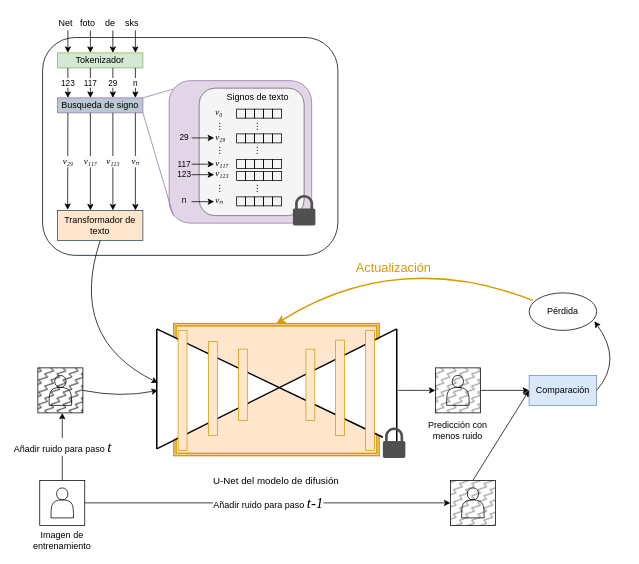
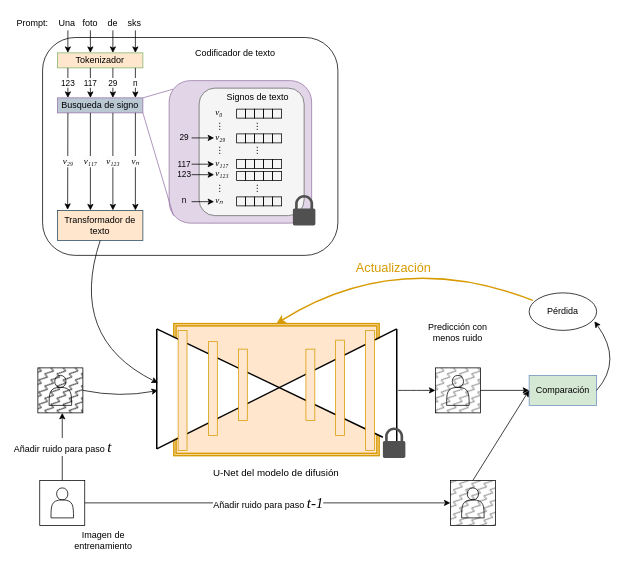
node "Prompt:": added
node "Net foto de sks": label "Net foto de sks" -> "Una foto de sks"
node "Codificador de texto": added
node "Tokenizador": fillcolor #d5e8d4 -> #ffe6cc
node "Comparación": fillcolor #dae8fc -> #d5e8d4
node "Predicción con menos ruido": moved (458, 430) -> (458, 333)
node "U-Net del modelo de difusión": moved (277, 480) -> (277, 473)
node "Imagen de entrenamiento": moved (62, 540) -> (104, 540)
